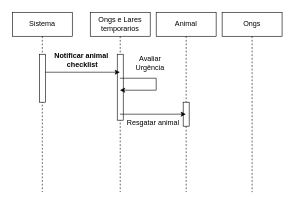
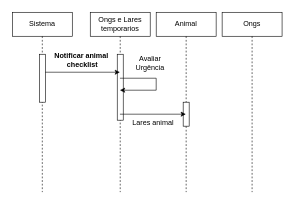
node "Resgatar animal": label "Resgatar animal" -> "Lares animal"
